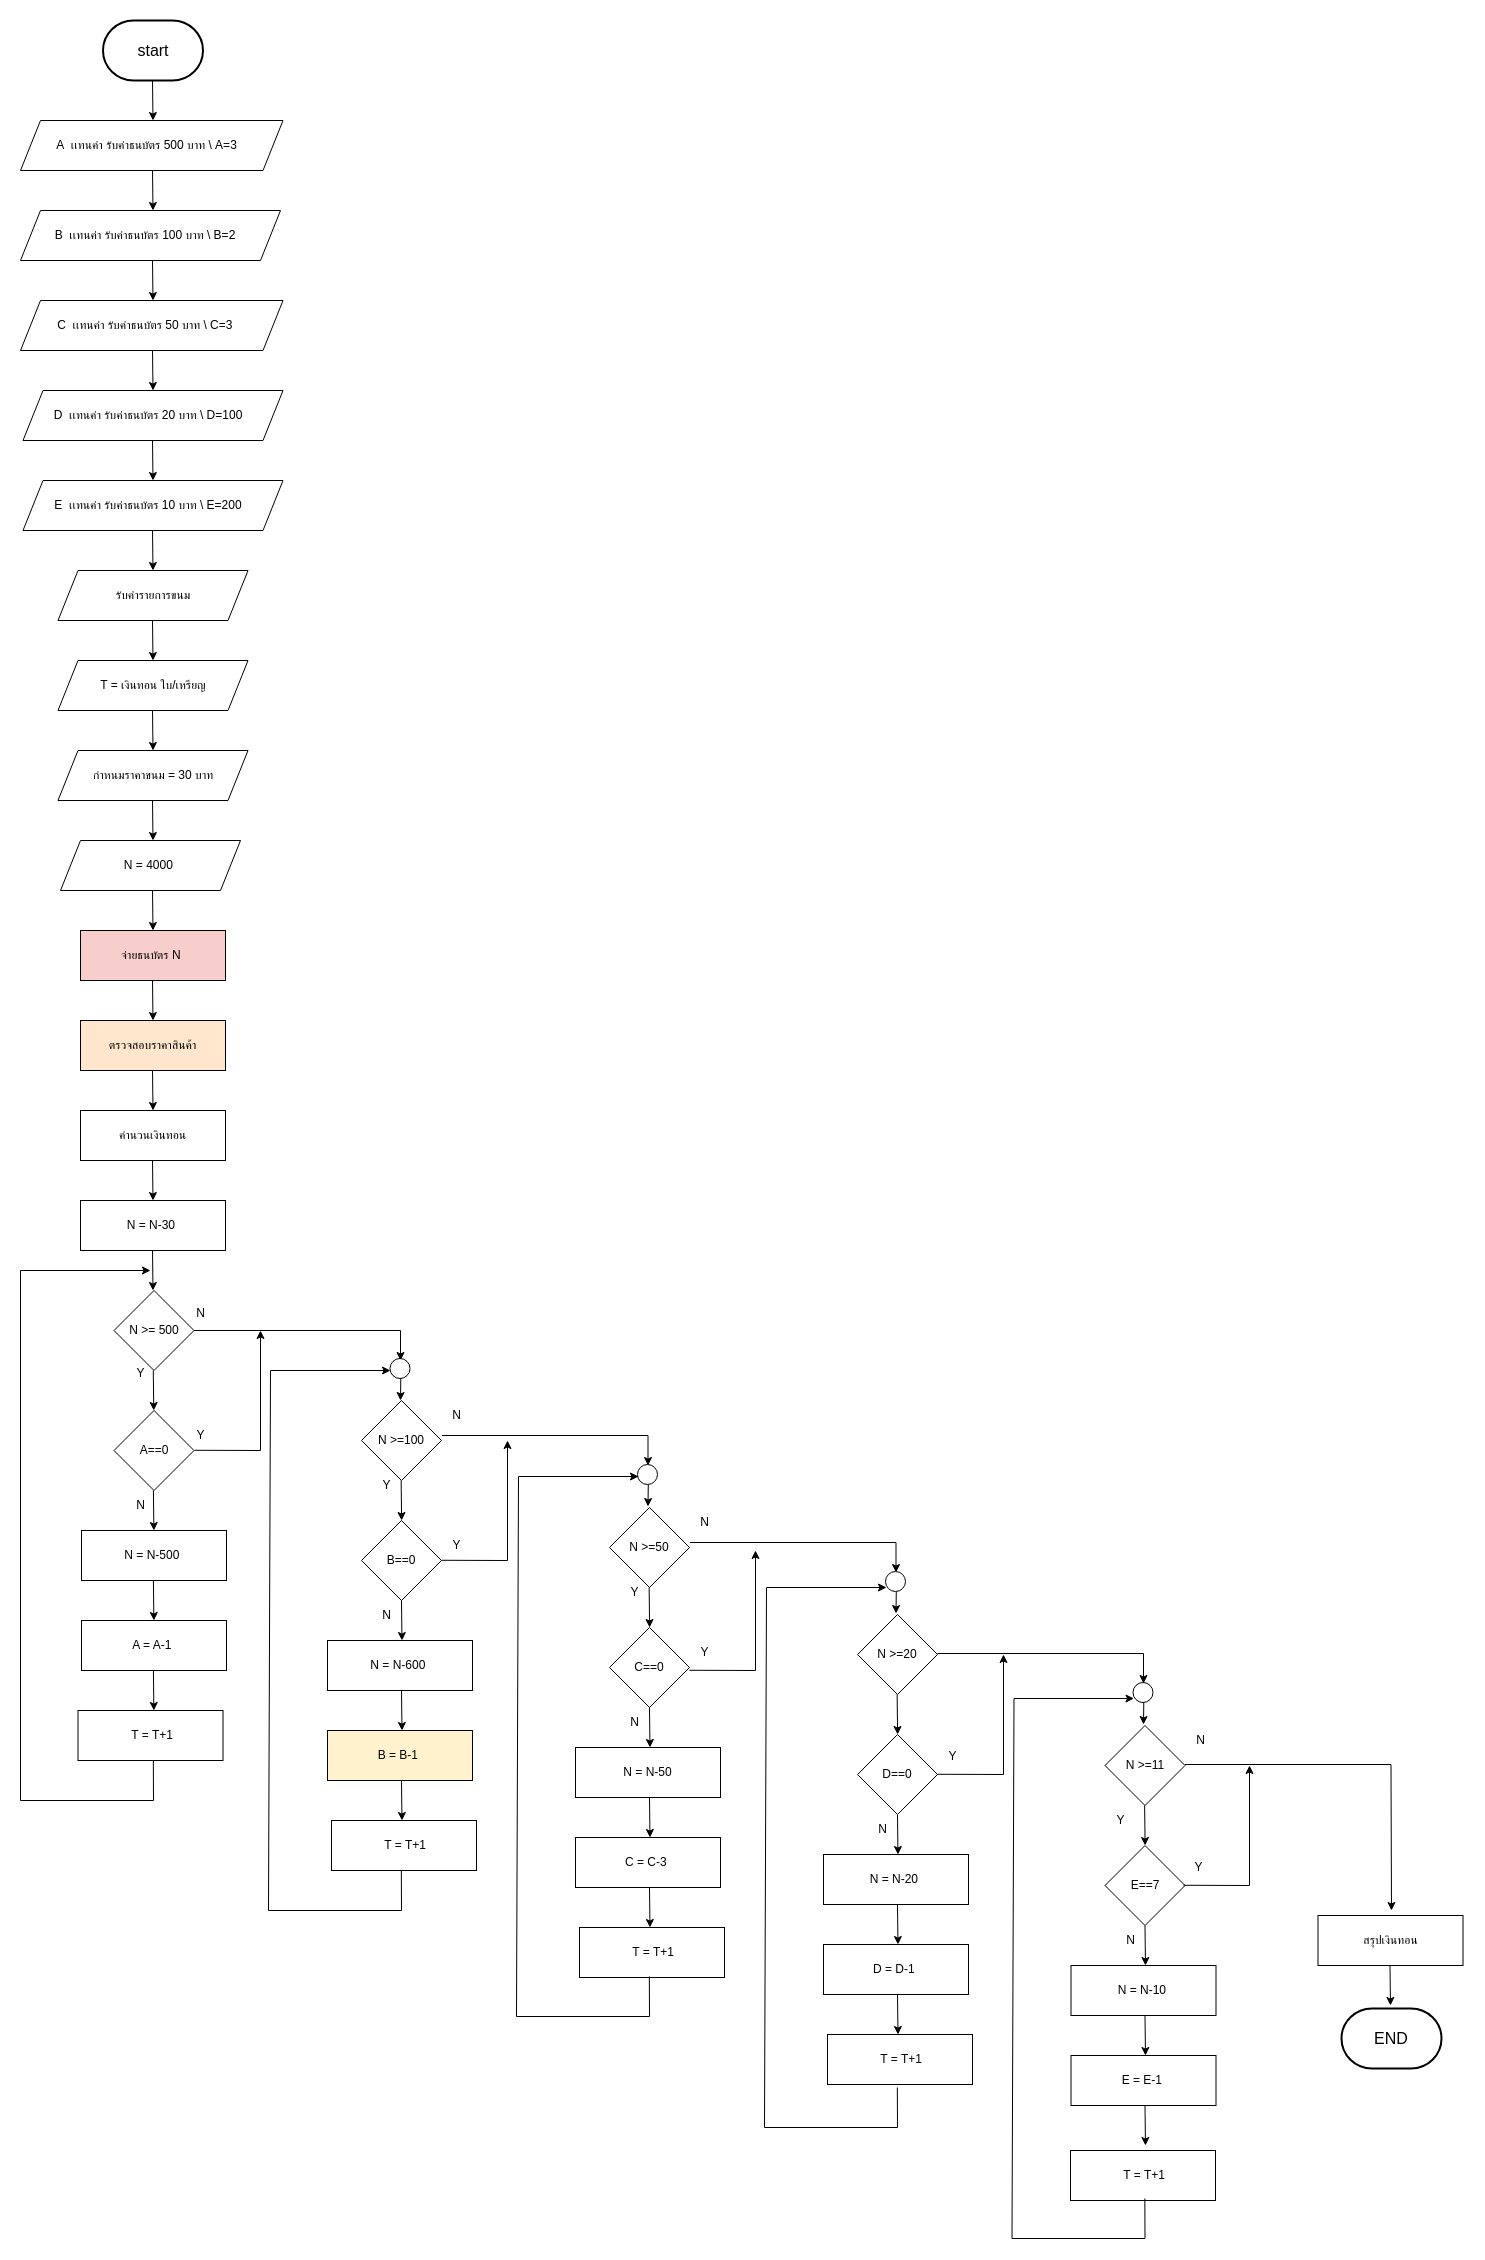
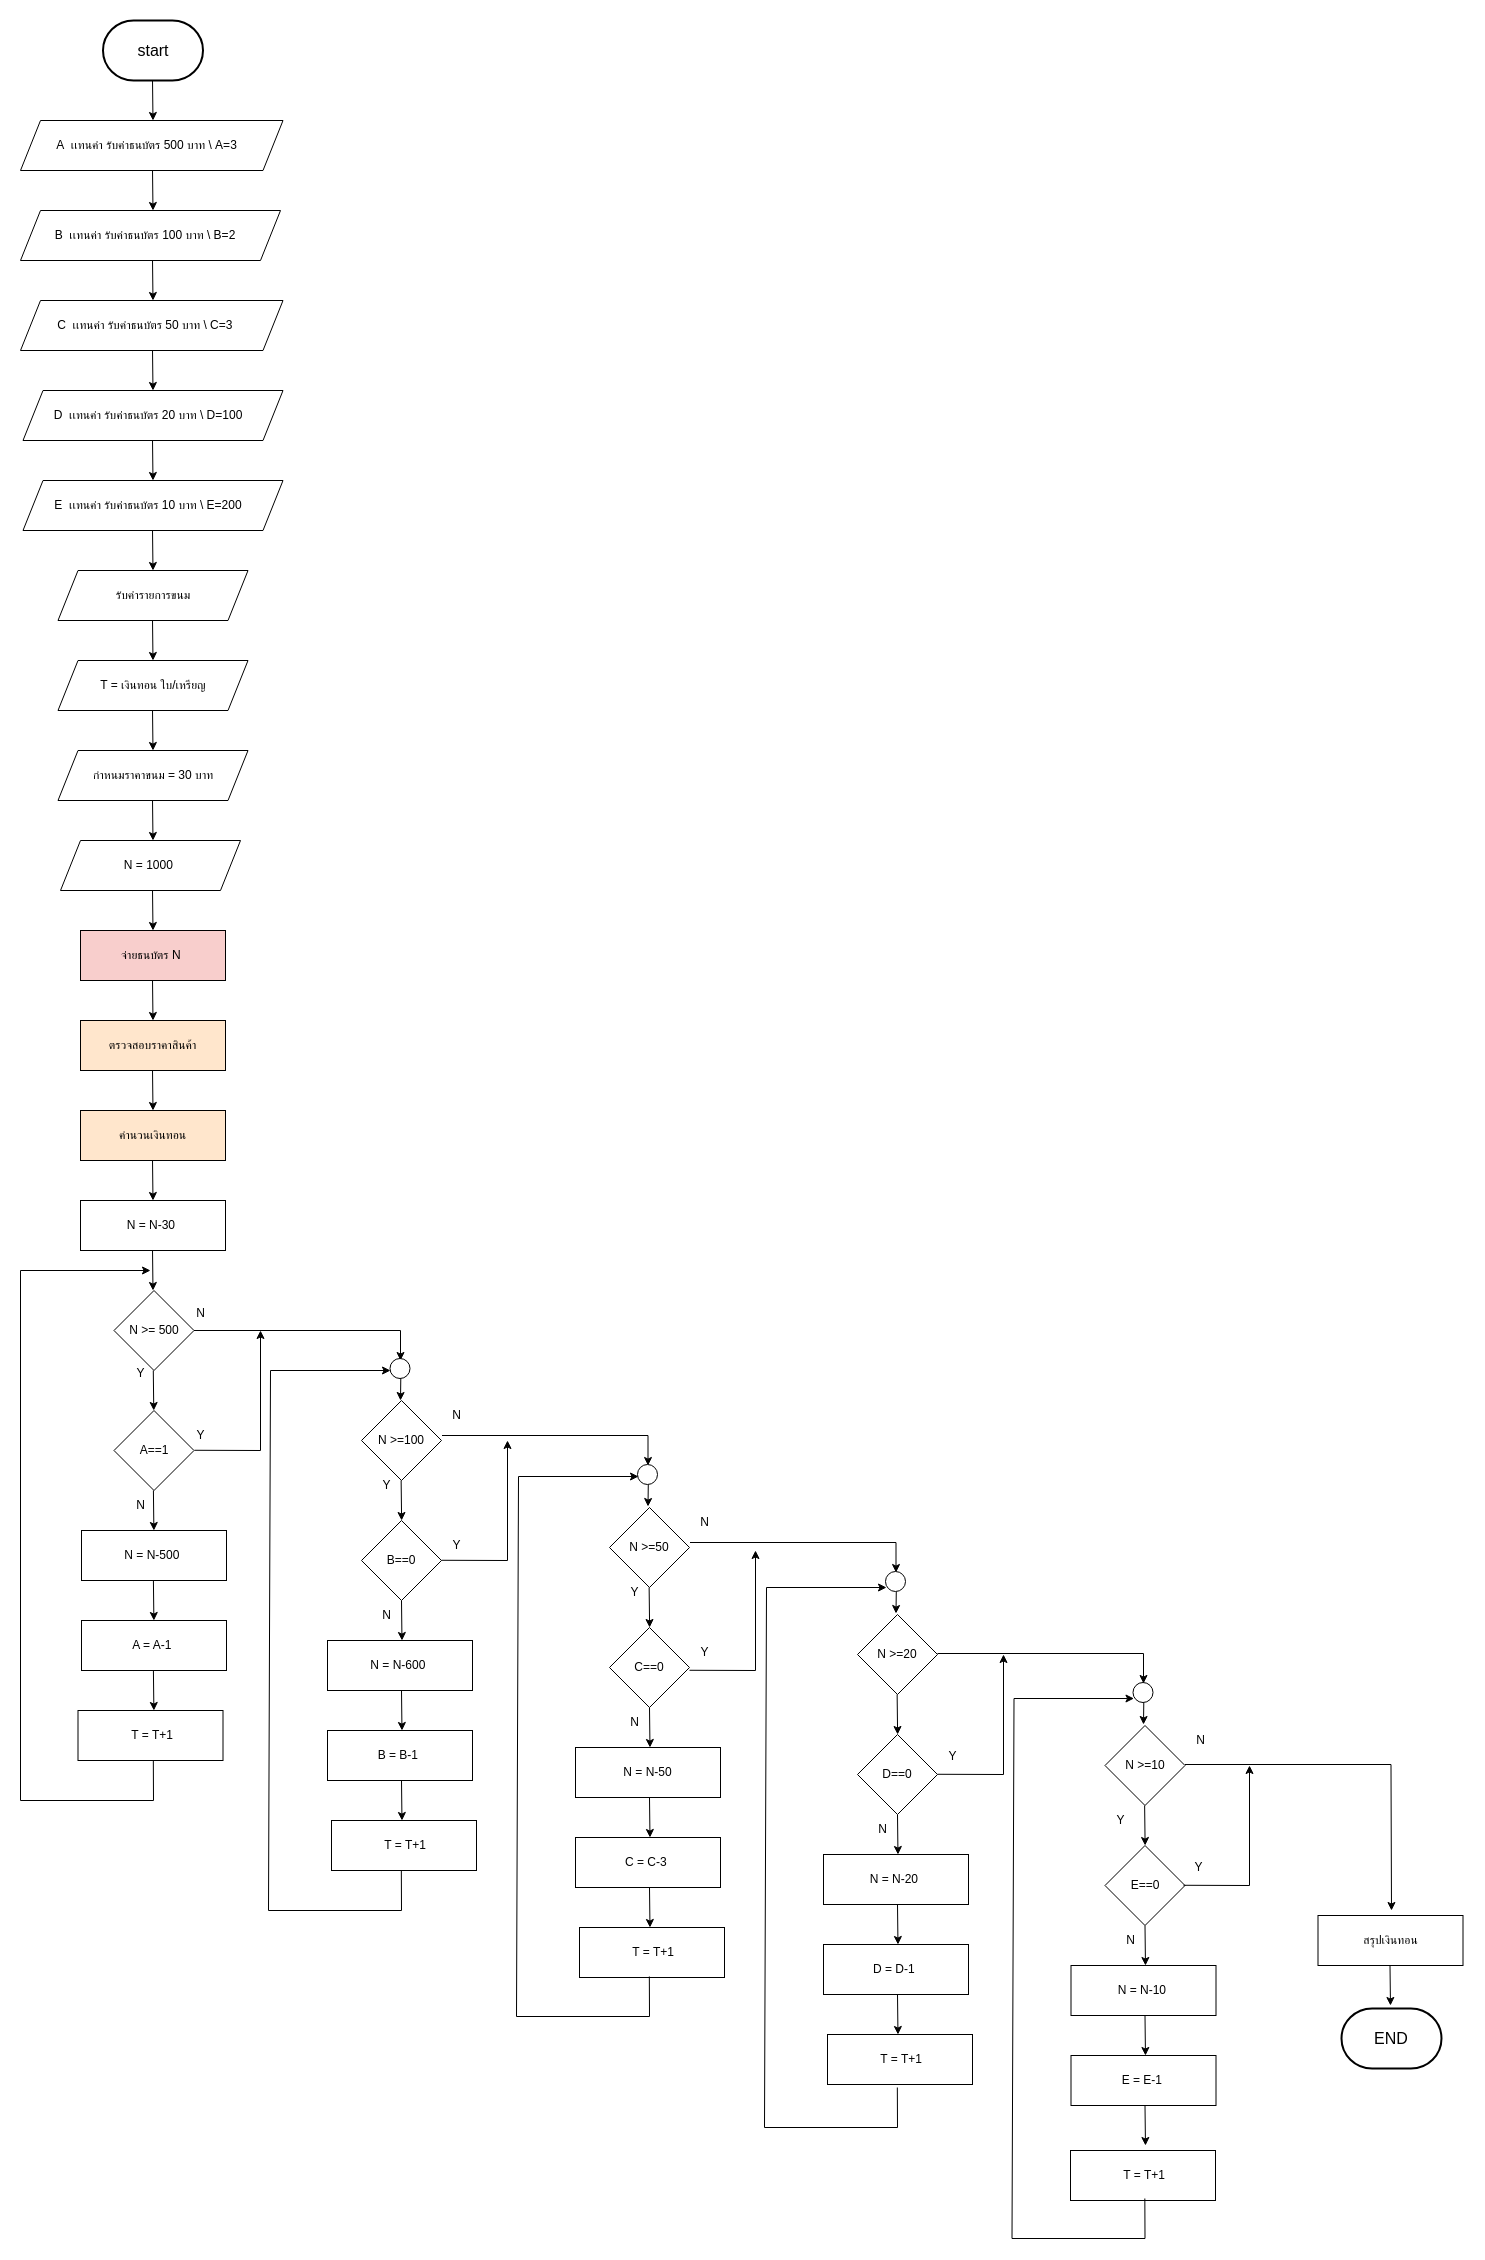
node "N = 4000": label "N = 4000" -> "N = 1000"
node "คำนวนเงินทอน": fillcolor #ffffff -> #ffe6cc
node "A==0": label "A==0" -> "A==1"
node "B = B-1": fillcolor #fff2cc -> #ffffff
node "N >=11": label "N >=11" -> "N >=10"
node "E==7": label "E==7" -> "E==0"
